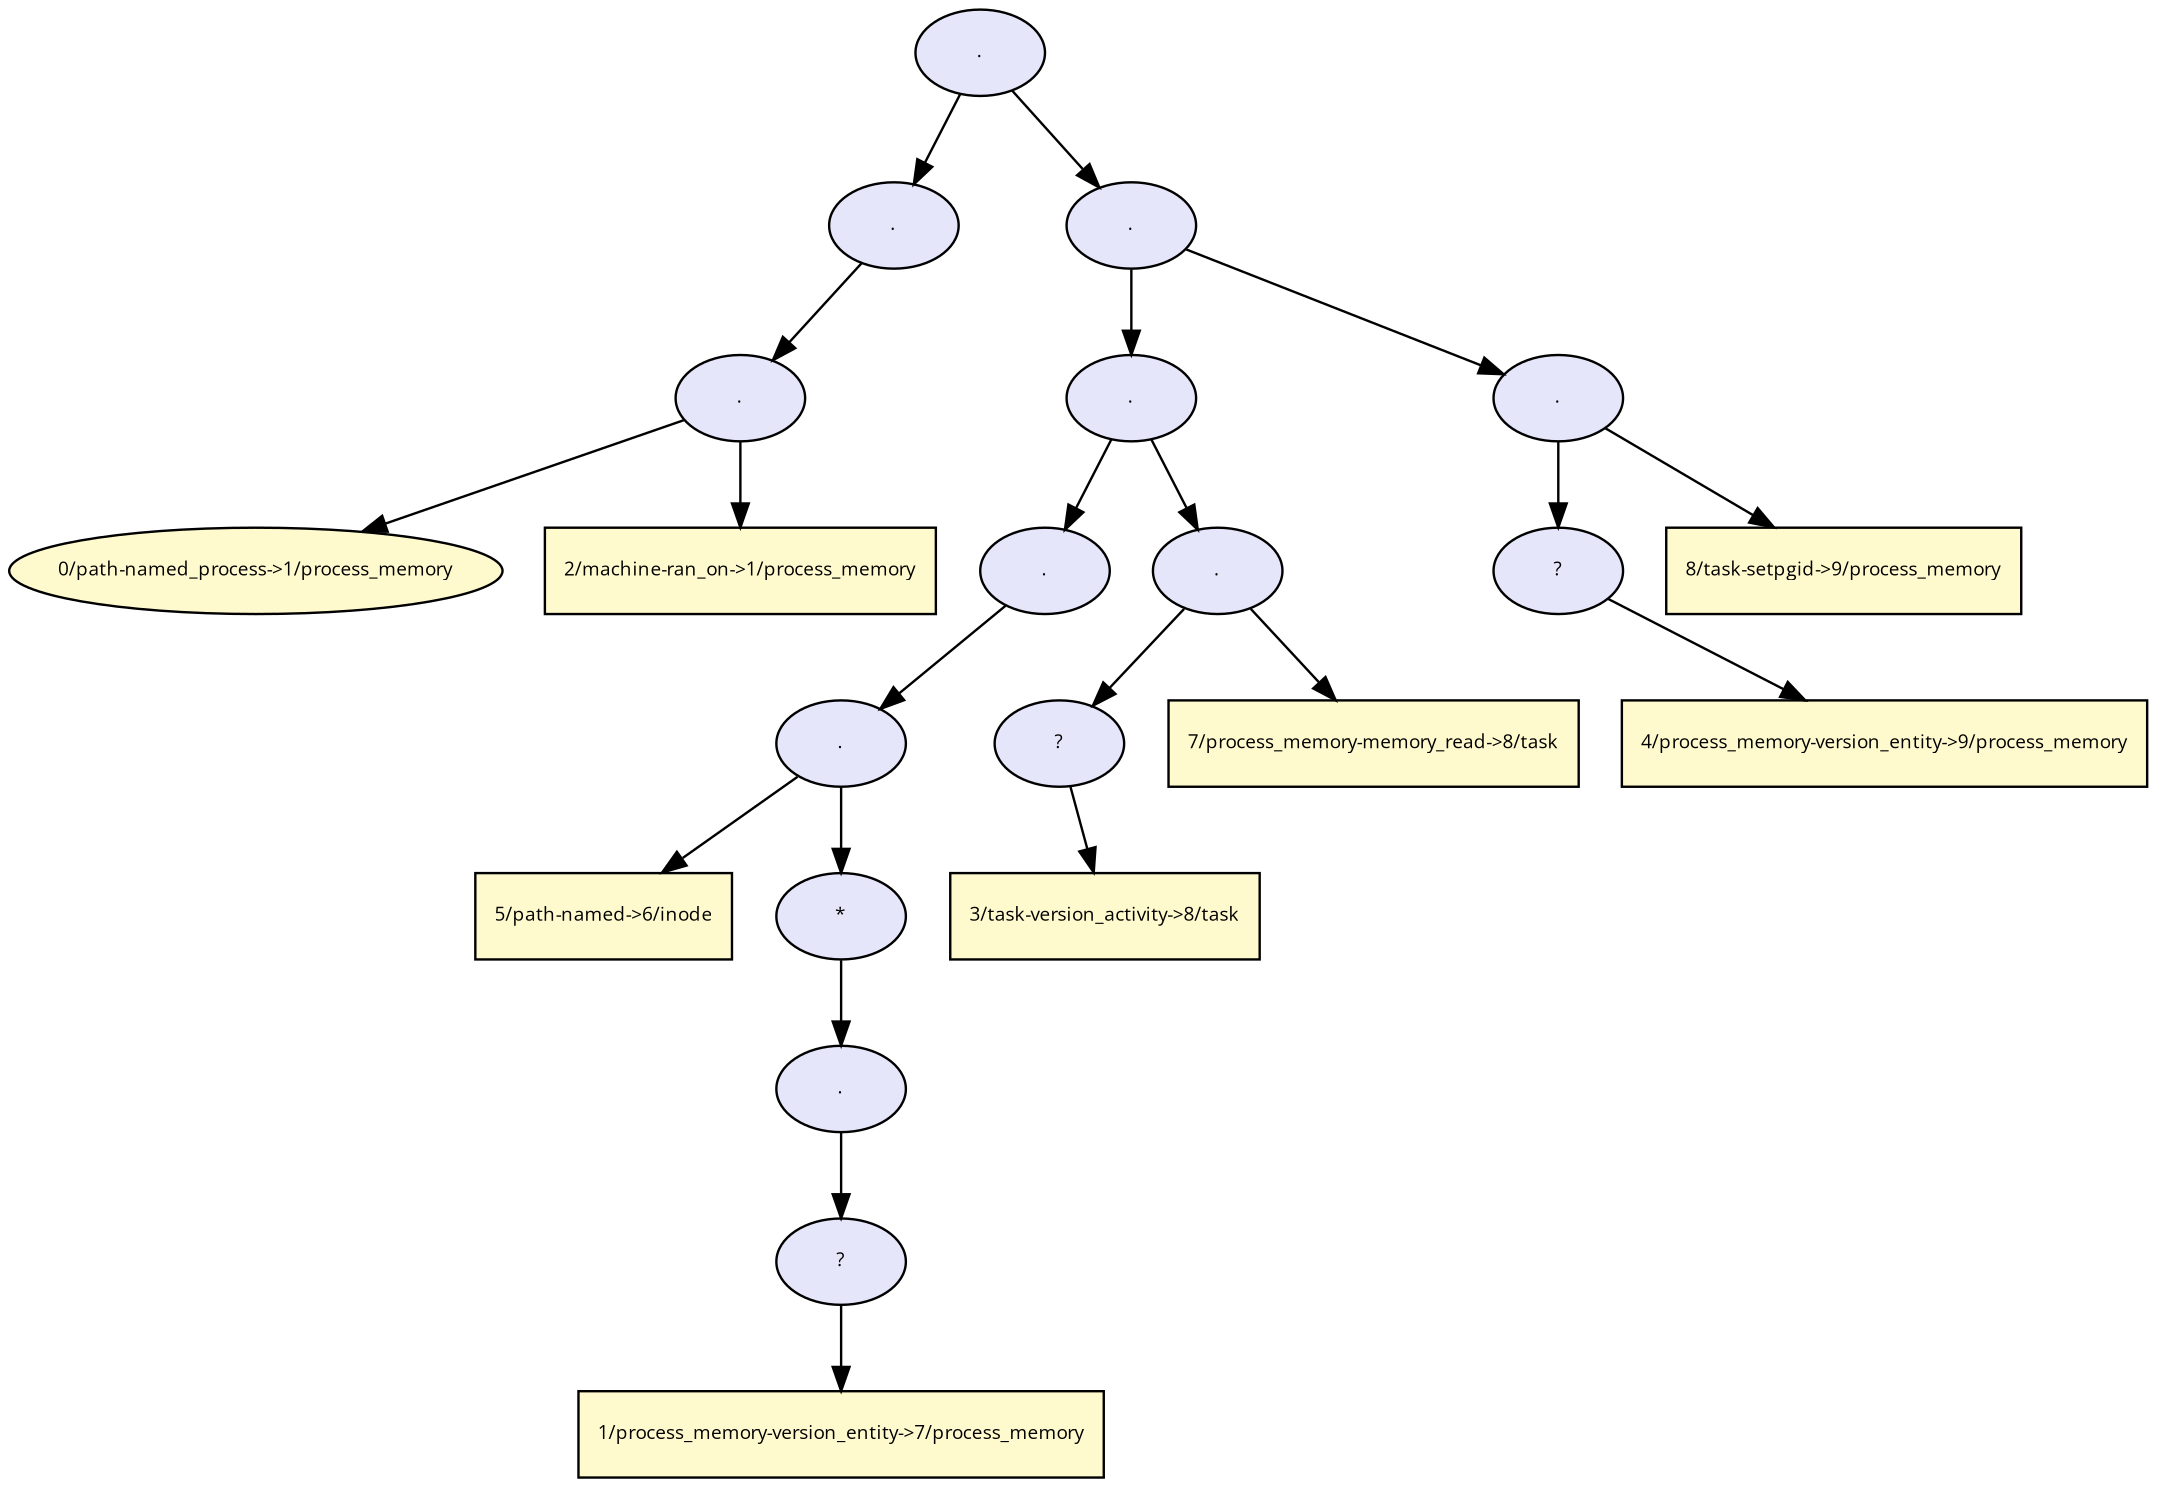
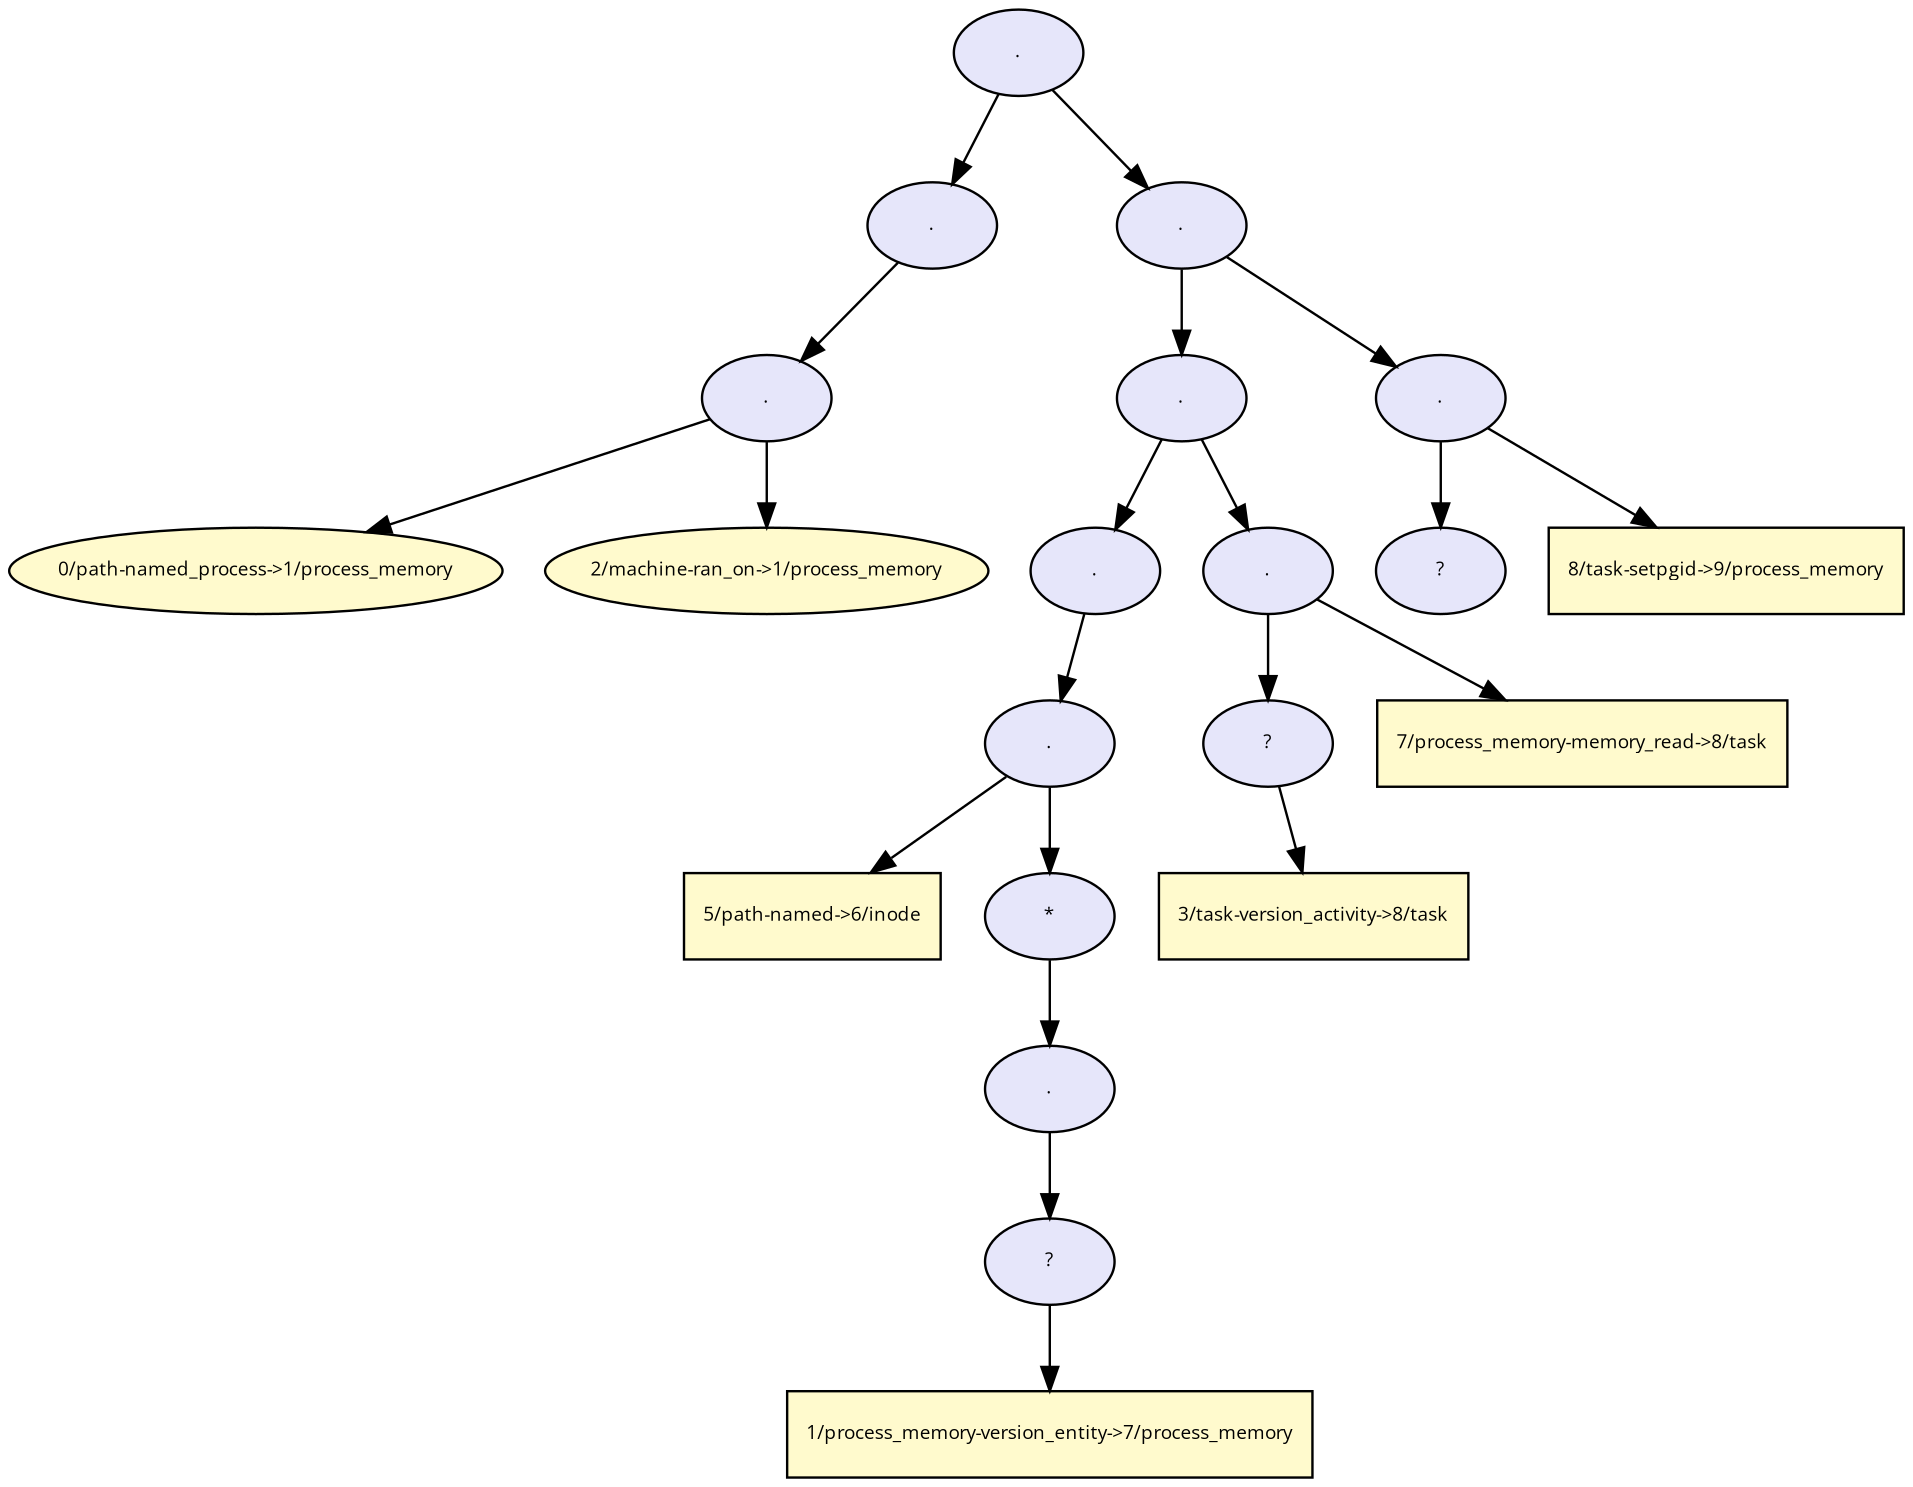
node "2/machine-ran_on->1/process_memory": shape box -> ellipse
node "4/process_memory-version_entity->9/process_memory": removed
